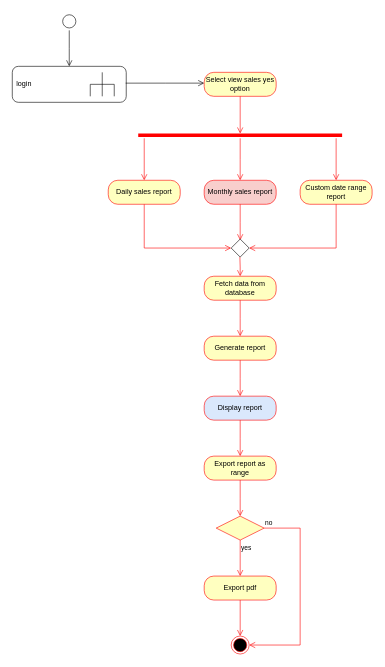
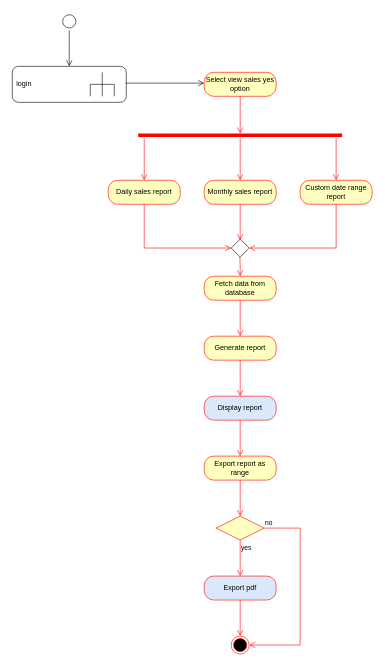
node "Monthly sales report": fillcolor #f8cecc -> #ffffc0
node "Export pdf": fillcolor #ffffc0 -> #dae8fc
